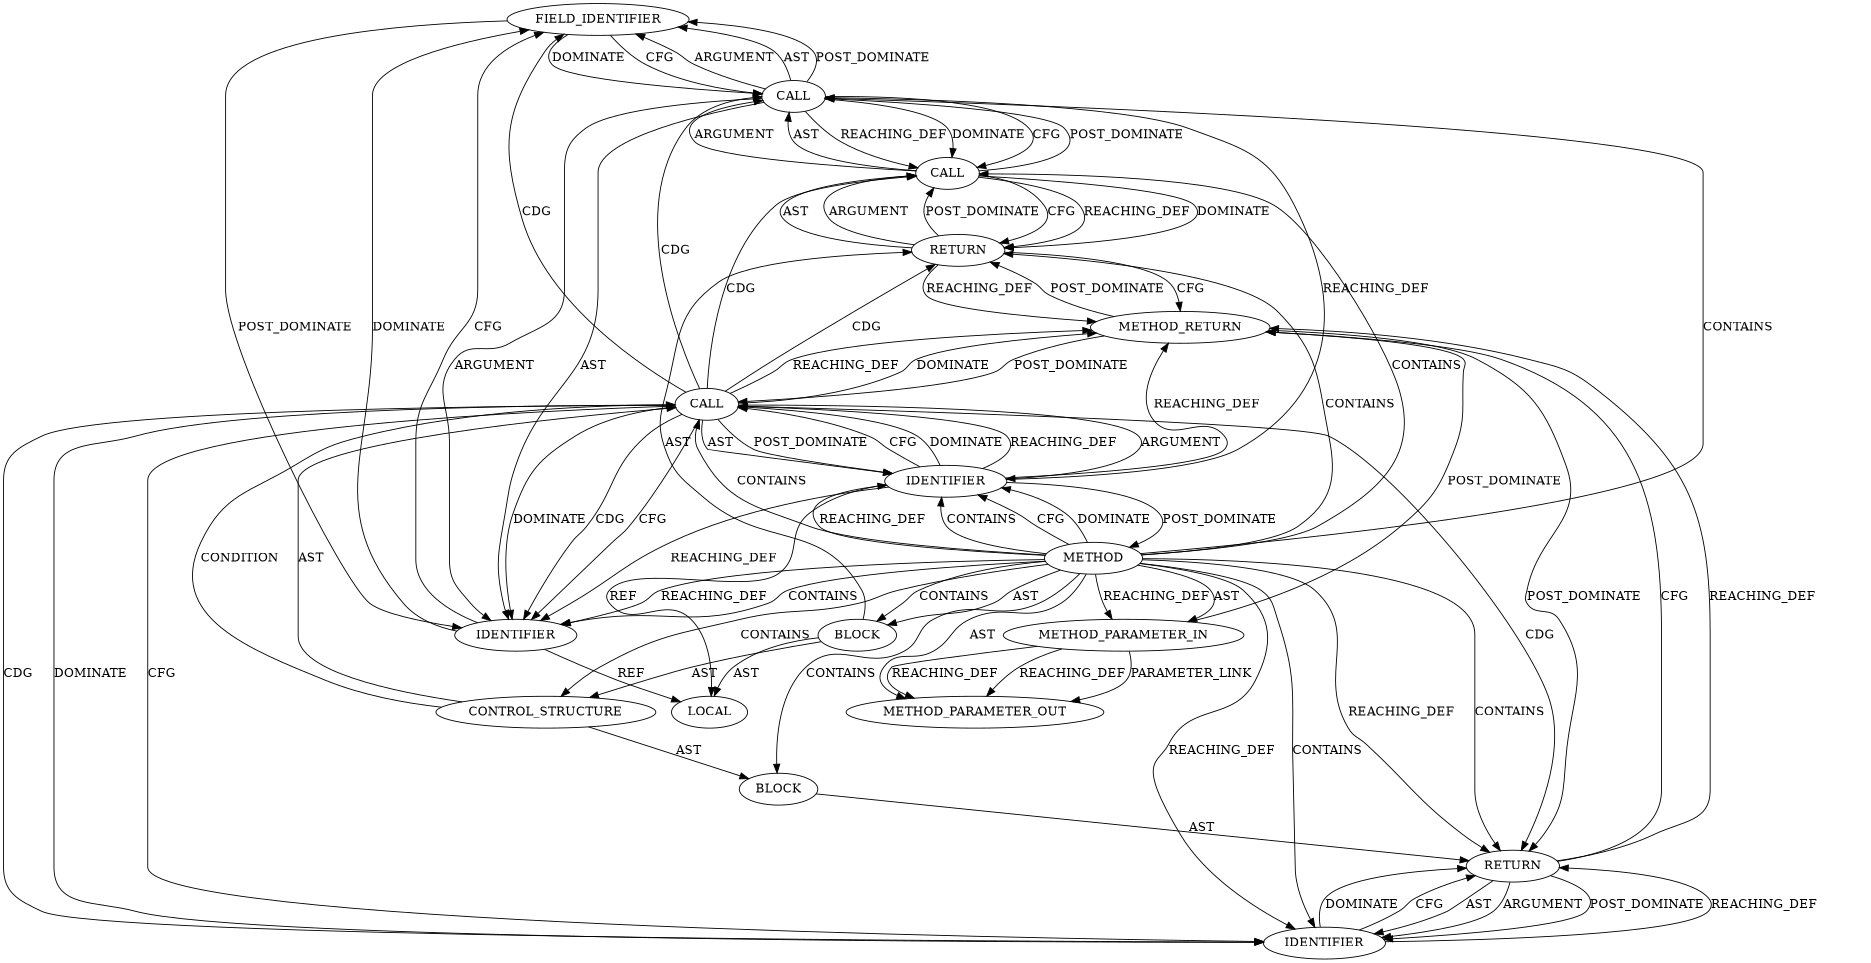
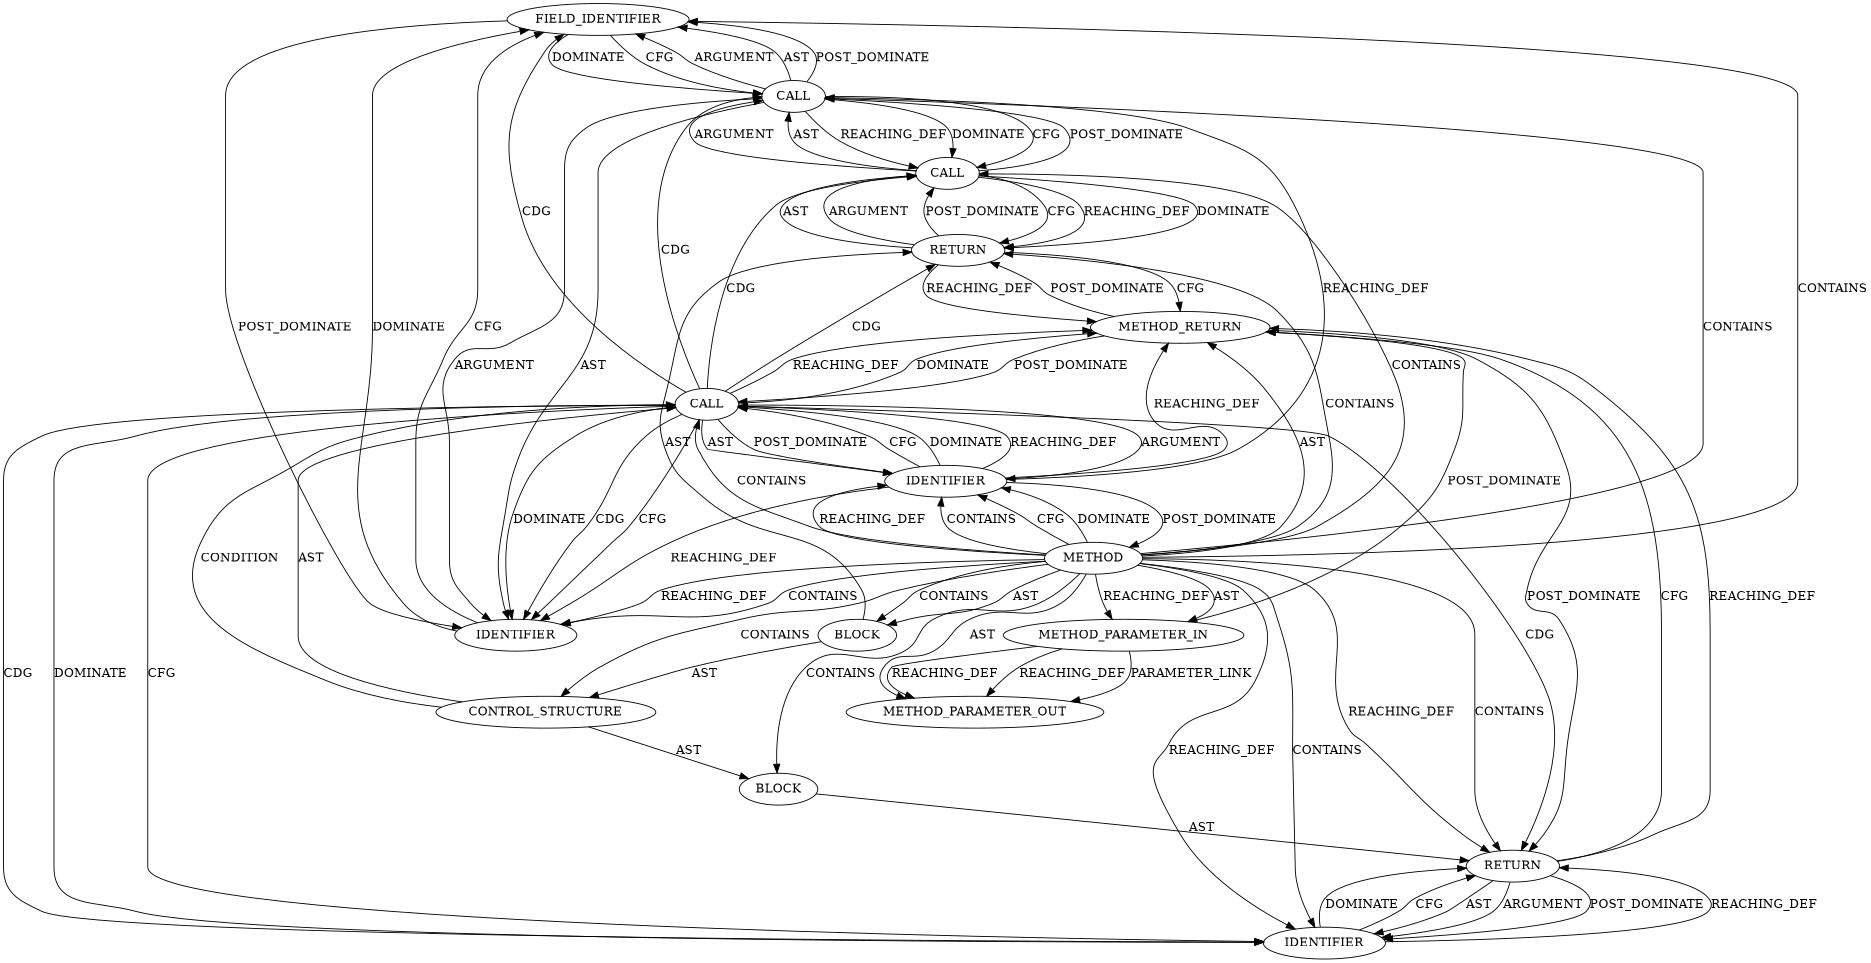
edge "METHOD" -> "FIELD_IDENTIFIER": added, label "CONTAINS"
edge "METHOD" -> "METHOD_RETURN": added, label "AST"
node "LOCAL": removed
